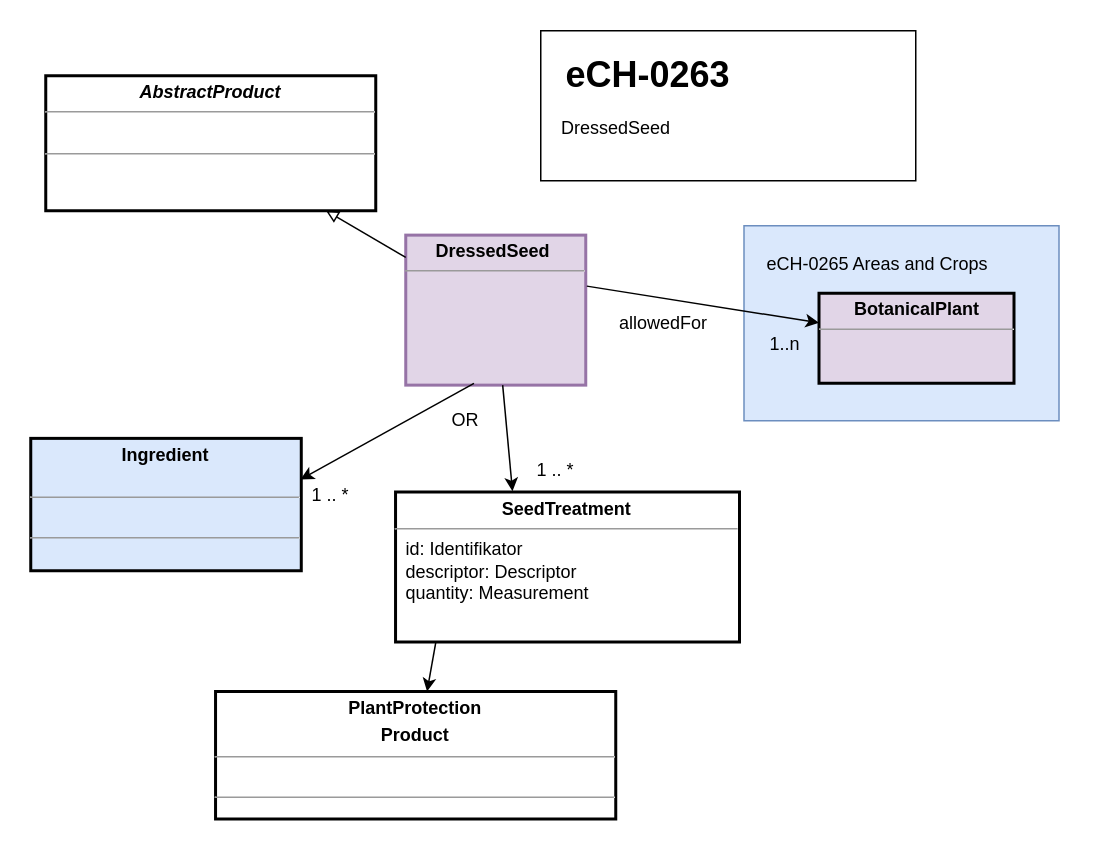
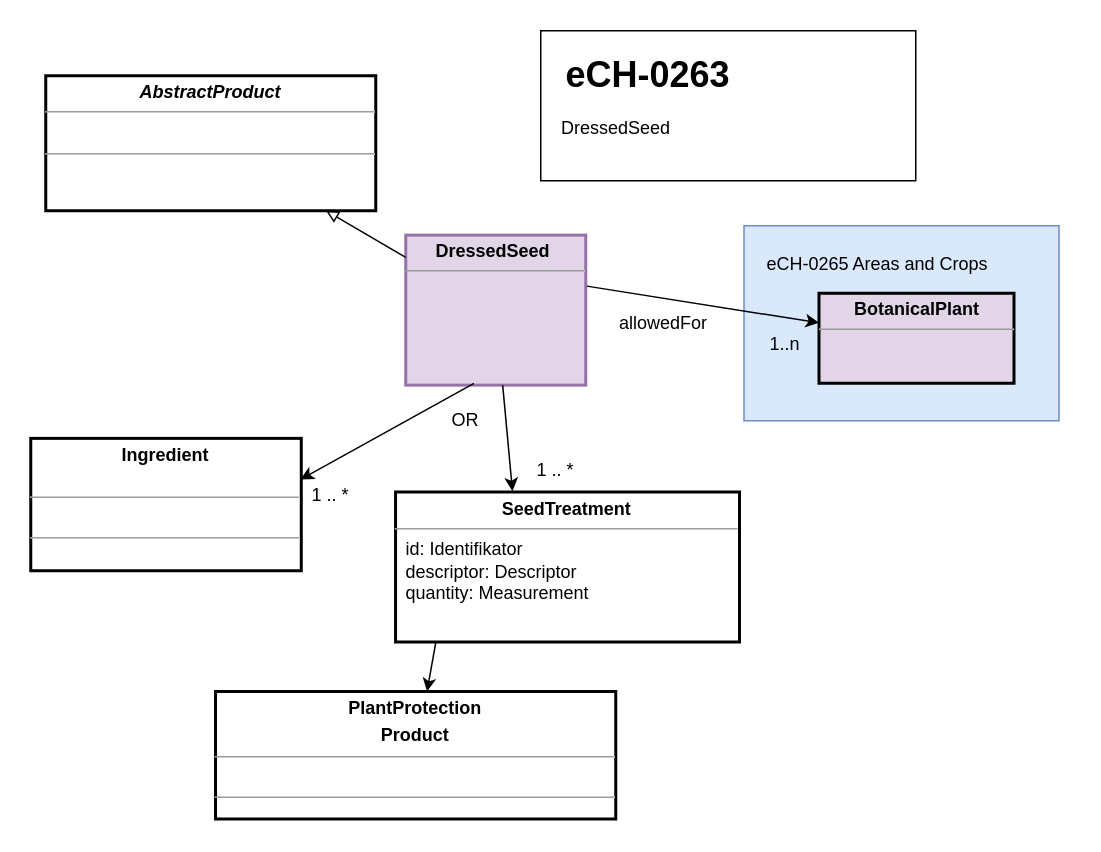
node "Ingredient": fillcolor #dae8fc -> #ffffff
